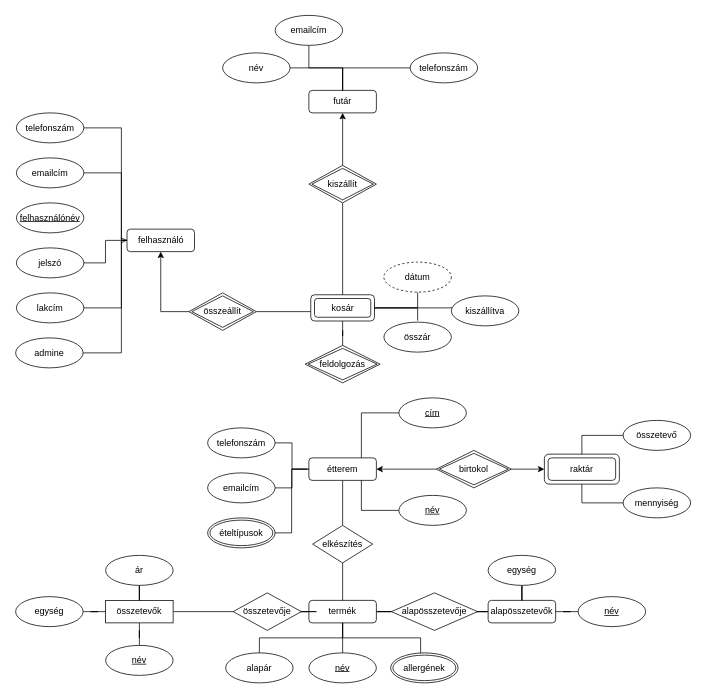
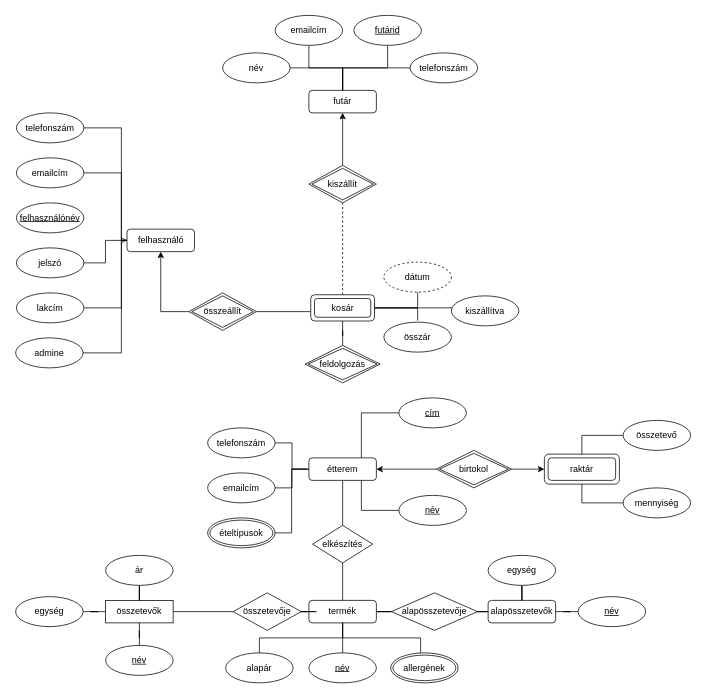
node "futárid": added
edge "futárid" -- "futár": added
edge "kiszállít" -- "kosár": style solid -> dashed
